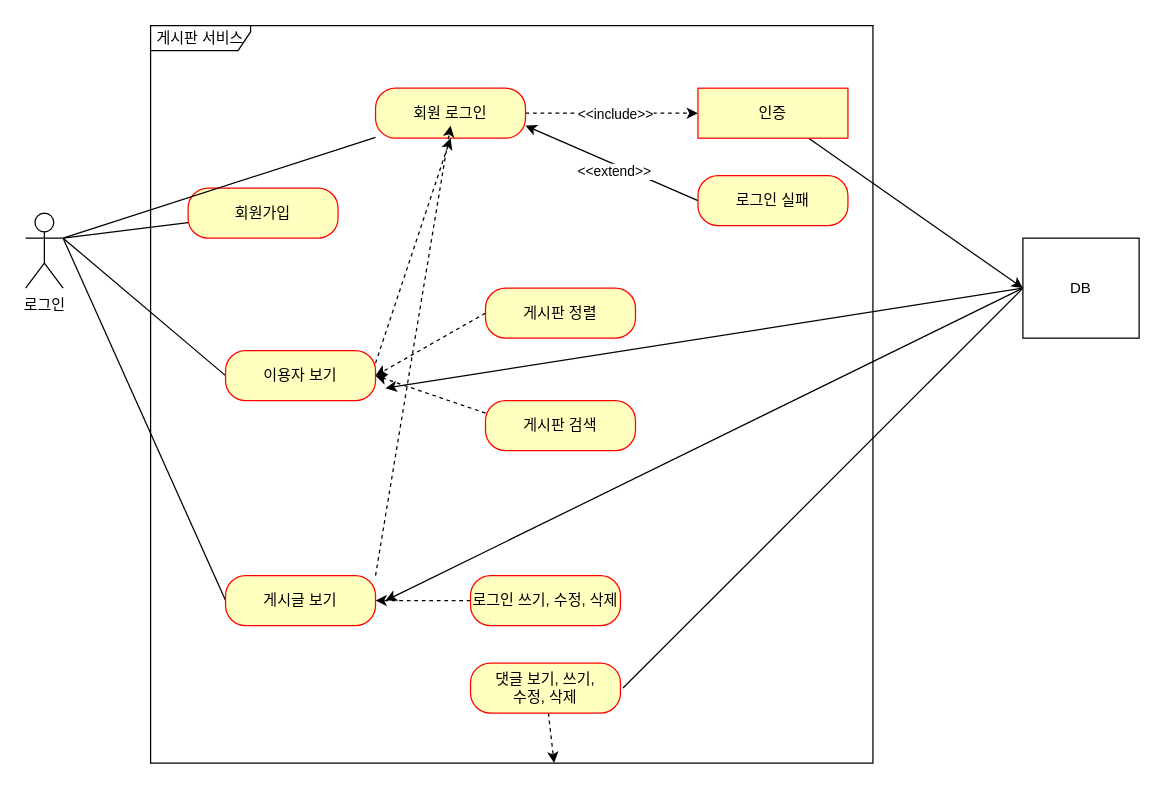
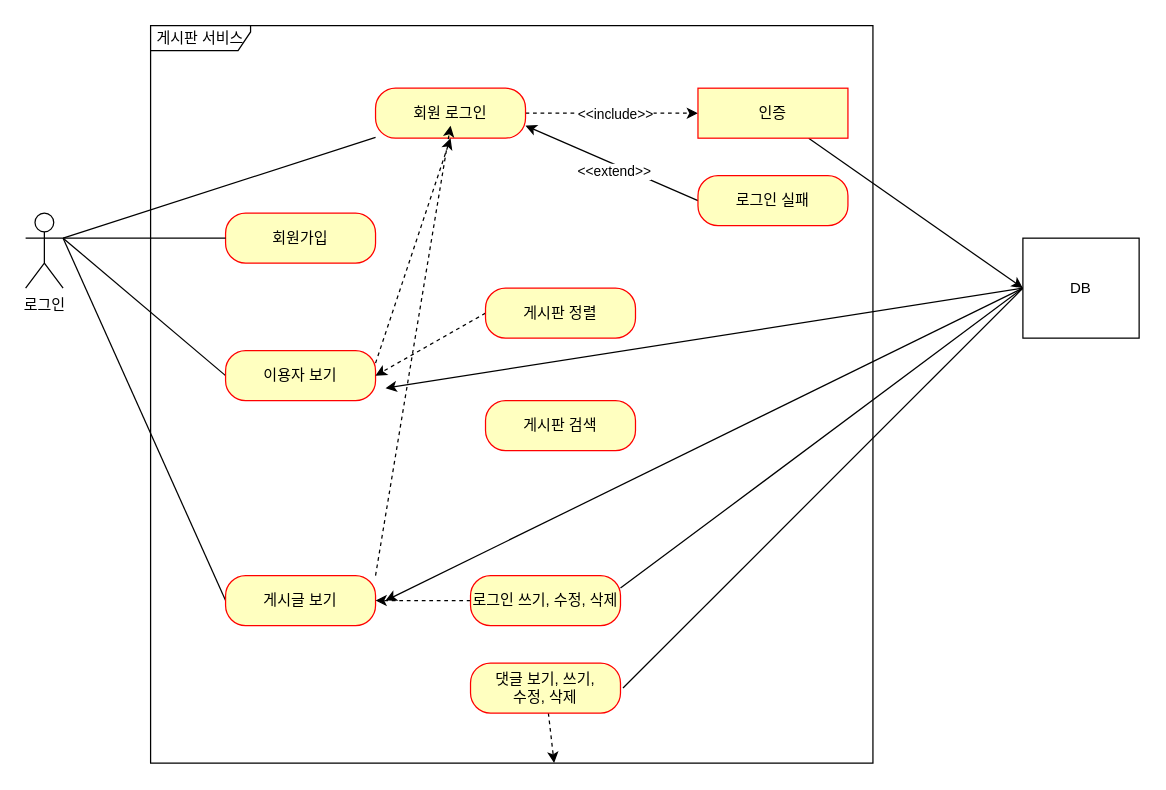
node "회원가입": moved (263, 213) -> (301, 238)
edge "게시판 검색" -> "이용자 보기": removed
edge "DB" -- "로그인 쓰기, 수정, 삭제": added
